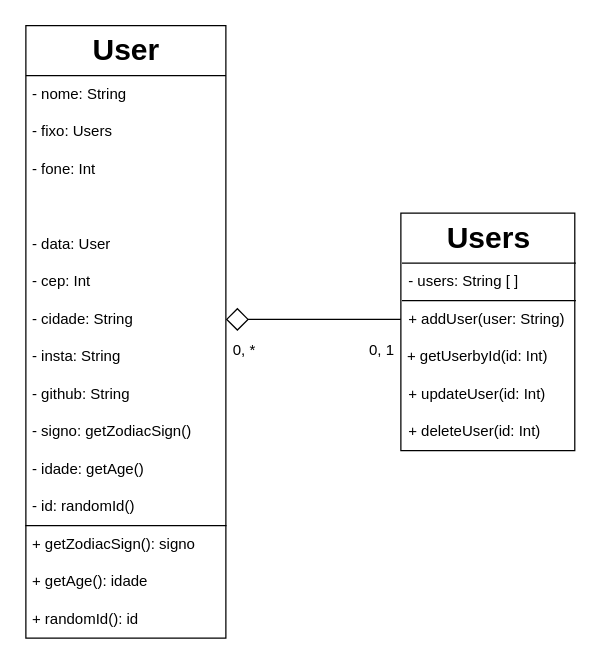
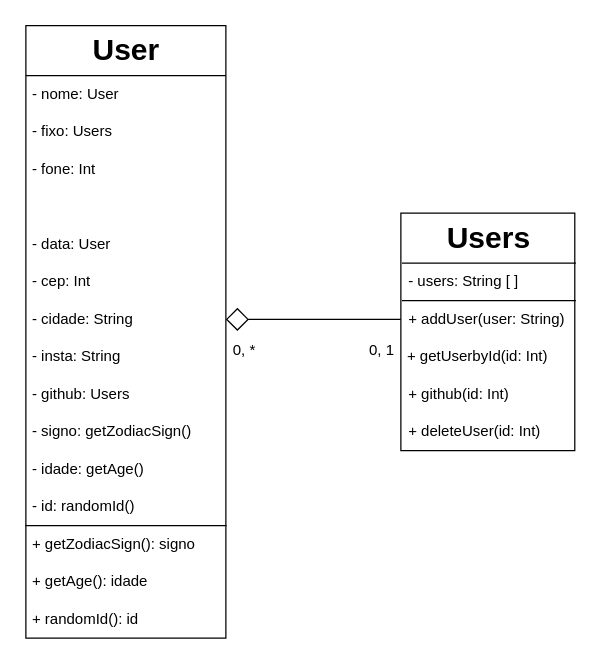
node "- nome: String": label "- nome: String" -> "- nome: User"
node "- github: String": label "- github: String" -> "- github: Users"
node "+ updateUser(id: Int)": label "+ updateUser(id: Int)" -> "+ github(id: Int)"
